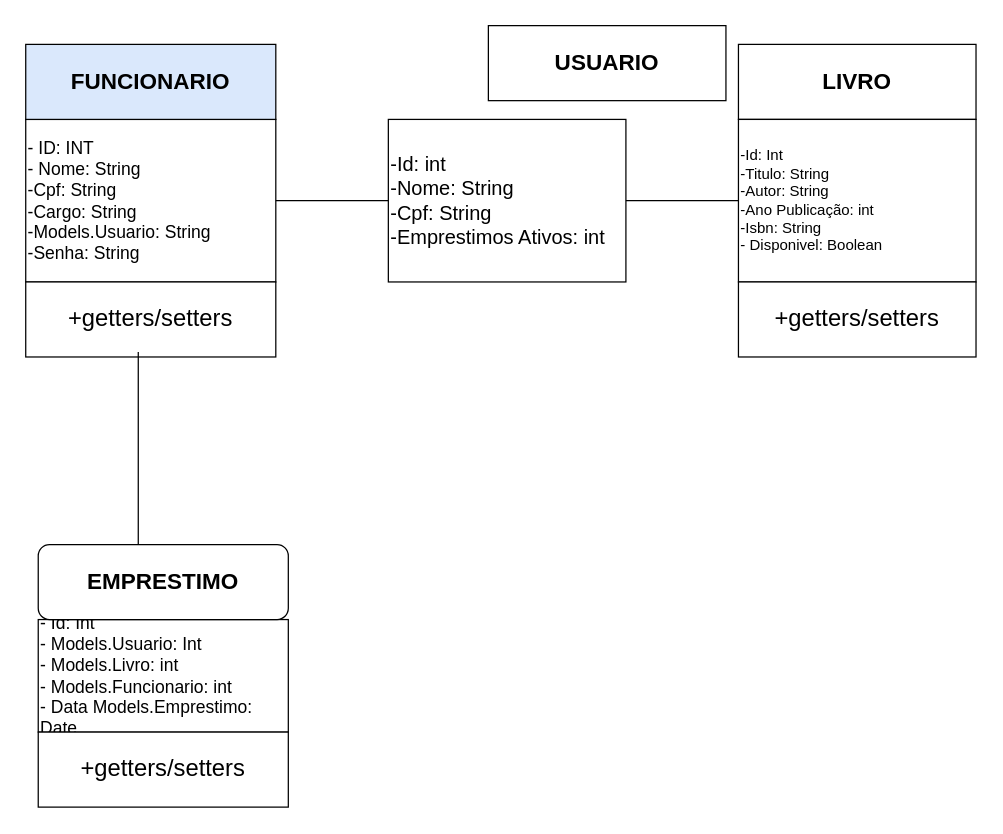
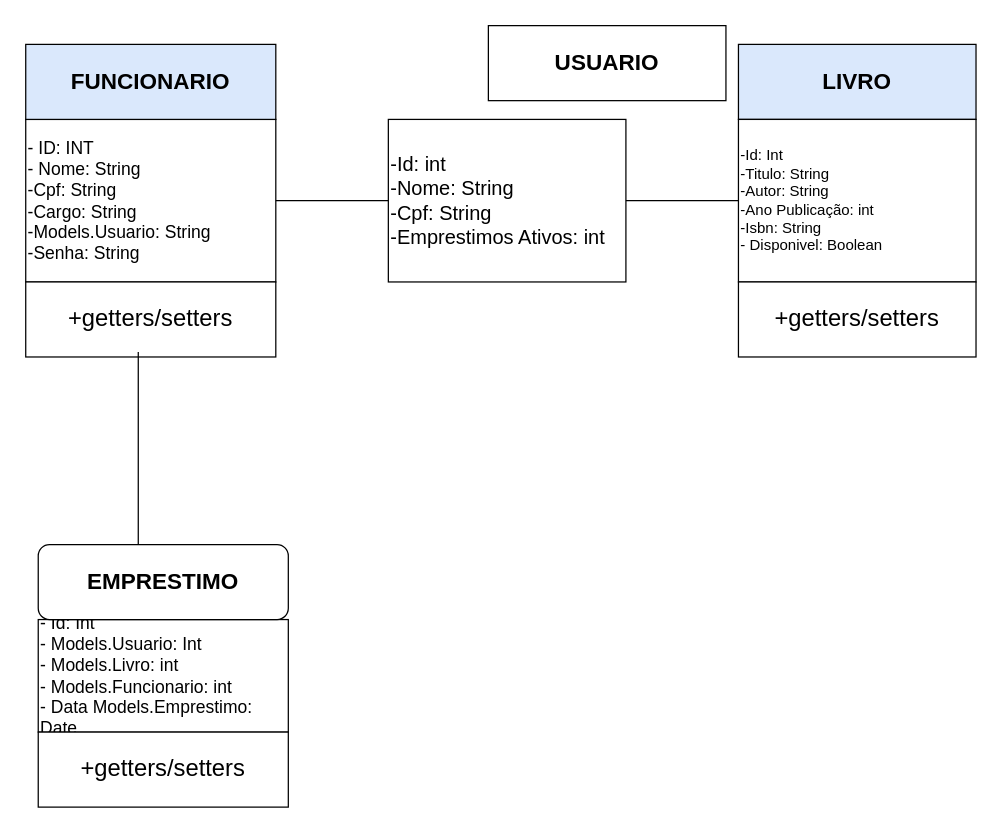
node "LIVRO": fillcolor #ffffff -> #dae8fc
